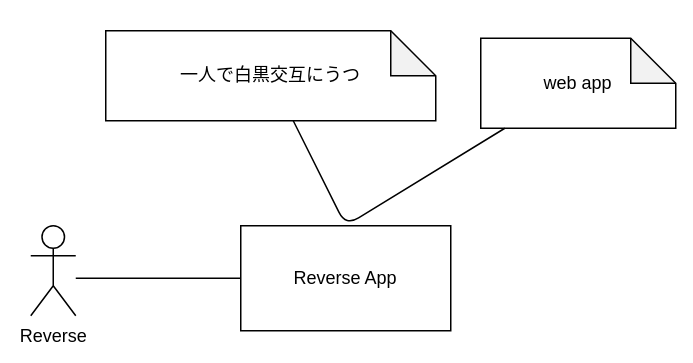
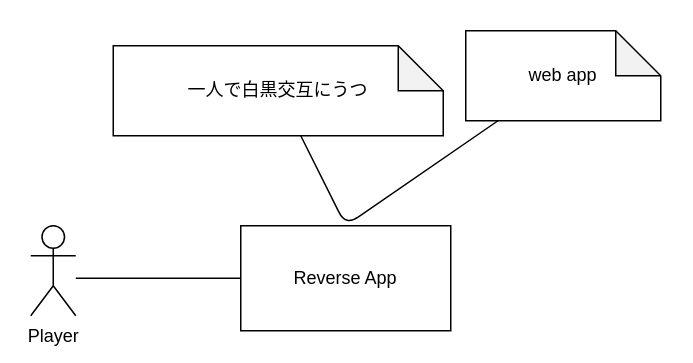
node "一人で白黒交互にうつ": moved (271, 76) -> (278, 91)
node "web app": moved (578, 83) -> (563, 76)
node "Reverse": label "Reverse" -> "Player"
